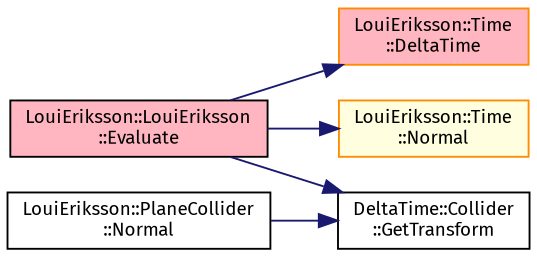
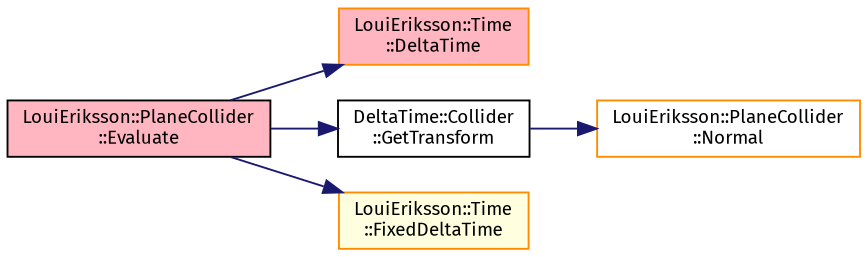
node "LouiEriksson::LouiEriksson ::Evaluate": label "LouiEriksson::LouiEriksson ::Evaluate" -> "LouiEriksson::PlaneCollider ::Evaluate"
node "LouiEriksson::Time ::Normal": label "LouiEriksson::Time ::Normal" -> "LouiEriksson::Time ::FixedDeltaTime"
node "LouiEriksson::PlaneCollider ::Normal": color black -> darkorange
edge "LouiEriksson::PlaneCollider ::Normal" -> "DeltaTime::Collider ::GetTransform": reversed
